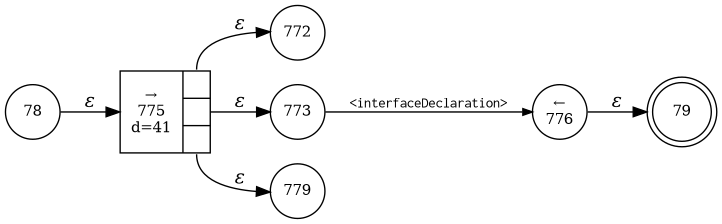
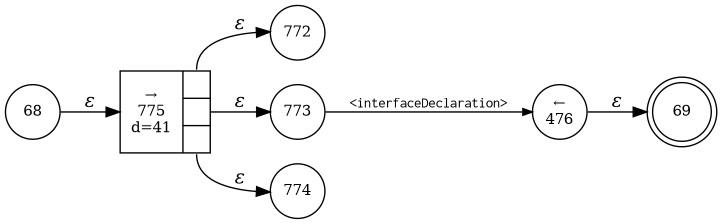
node "78": label "78" -> "68"
node "← 776": label "← 776" -> "← 476"
node "79": label "79" -> "69"
node "779": label "779" -> "774"
